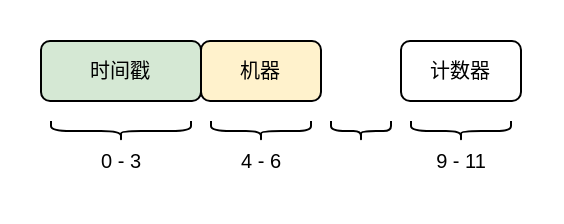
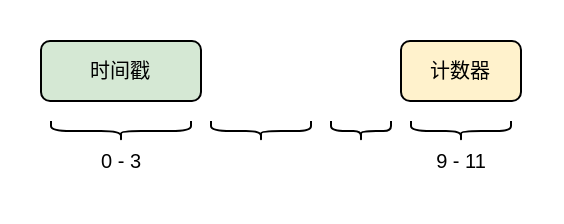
node "机器": removed
node "计数器": fillcolor #ffffff -> #fff2cc
node "4 - 6": removed
